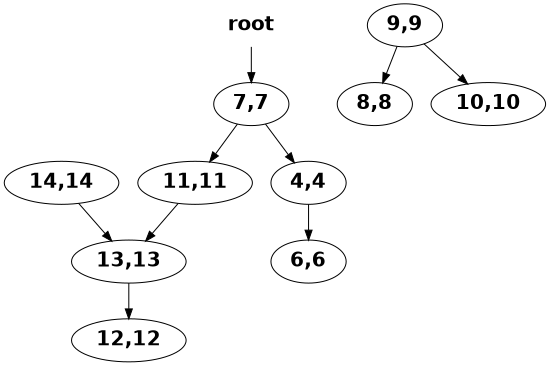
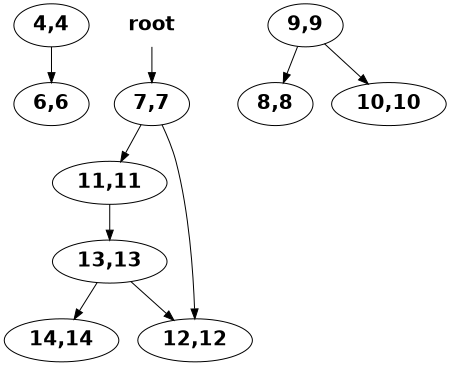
edge "7,7" -> "4,4": now "7,7" -> "12,12"
edge "14,14" -> "13,13": reversed
